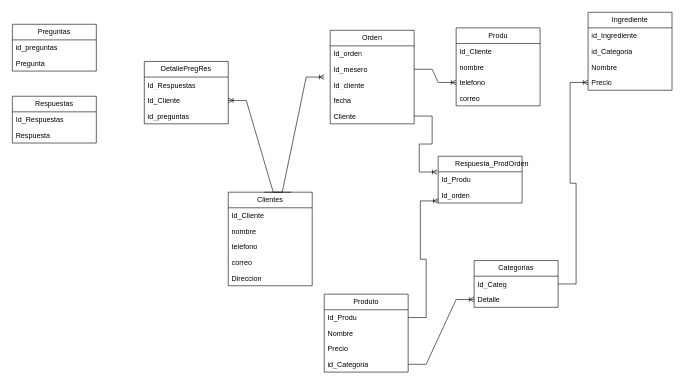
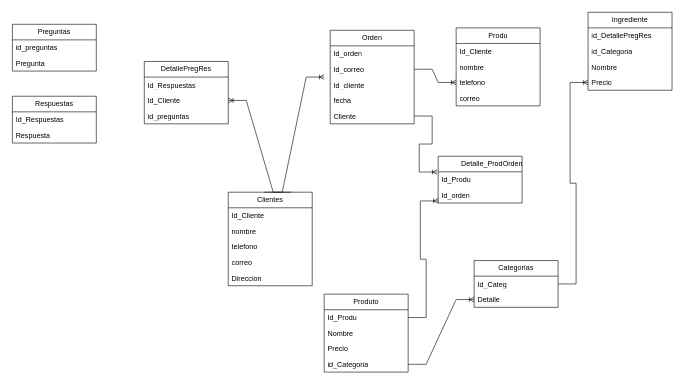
node "id_Ingrediente": label "id_Ingrediente" -> "id_DetallePregRes"
node "Id_mesero": label "Id_mesero" -> "Id_correo"
node "Respuesta_ProdOrden": label "Respuesta_ProdOrden" -> "Detalle_ProdOrden"
